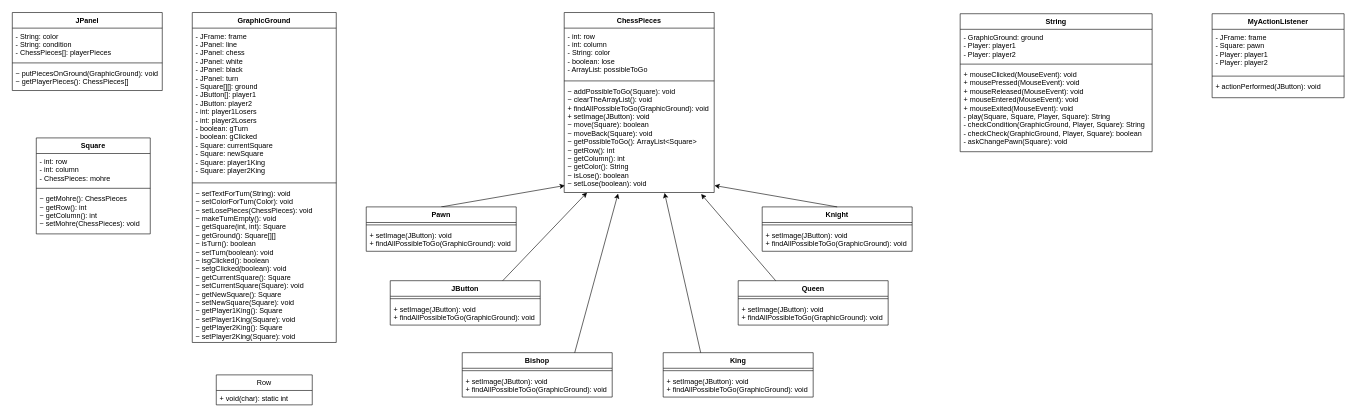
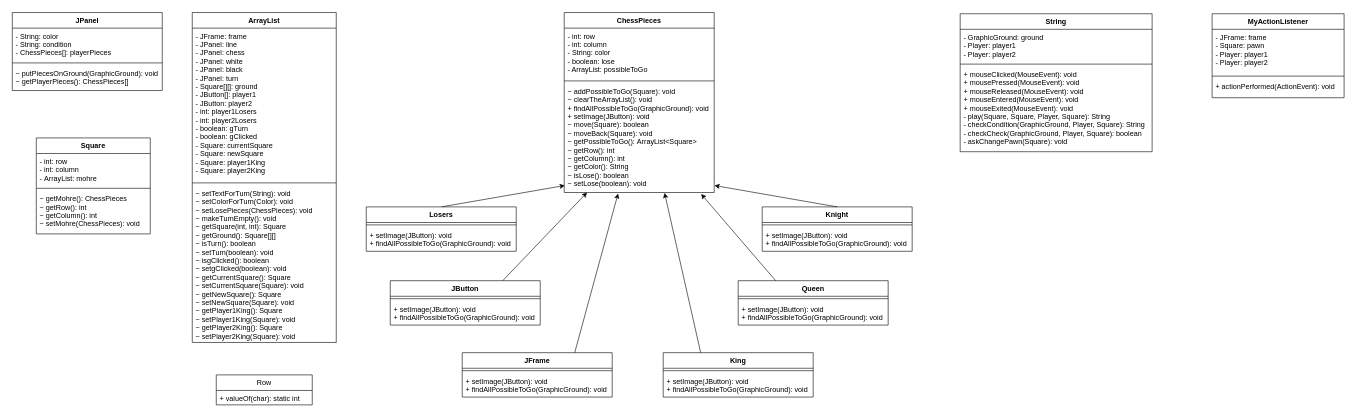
node "GraphicGround": label "GraphicGround" -> "ArrayList"
node "+ actionPerformed(JButton): void": label "+ actionPerformed(JButton): void" -> "+ actionPerformed(ActionEvent): void"
node "- int: row - int: column - ChessPieces: mohre": label "- int: row - int: column - ChessPieces: mohre" -> "- int: row - int: column - ArrayList: mohre"
node "Pawn": label "Pawn" -> "Losers"
node "Bishop": label "Bishop" -> "JFrame"
node "+ void(char): static int": label "+ void(char): static int" -> "+ valueOf(char): static int"
